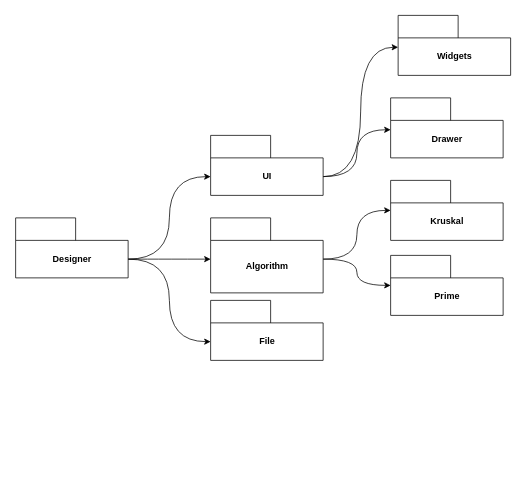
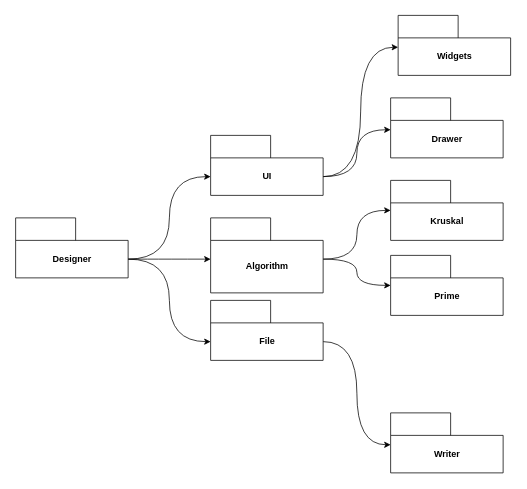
edge "File" -> "Writer": added
node "Writer": added
